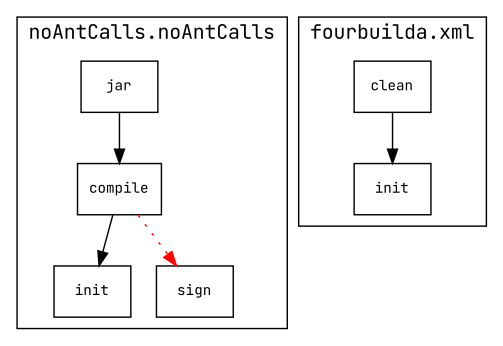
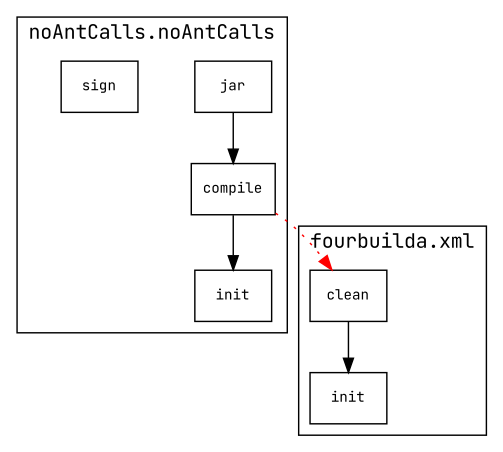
edge "compile" -> "sign": now "compile" -> "clean"
